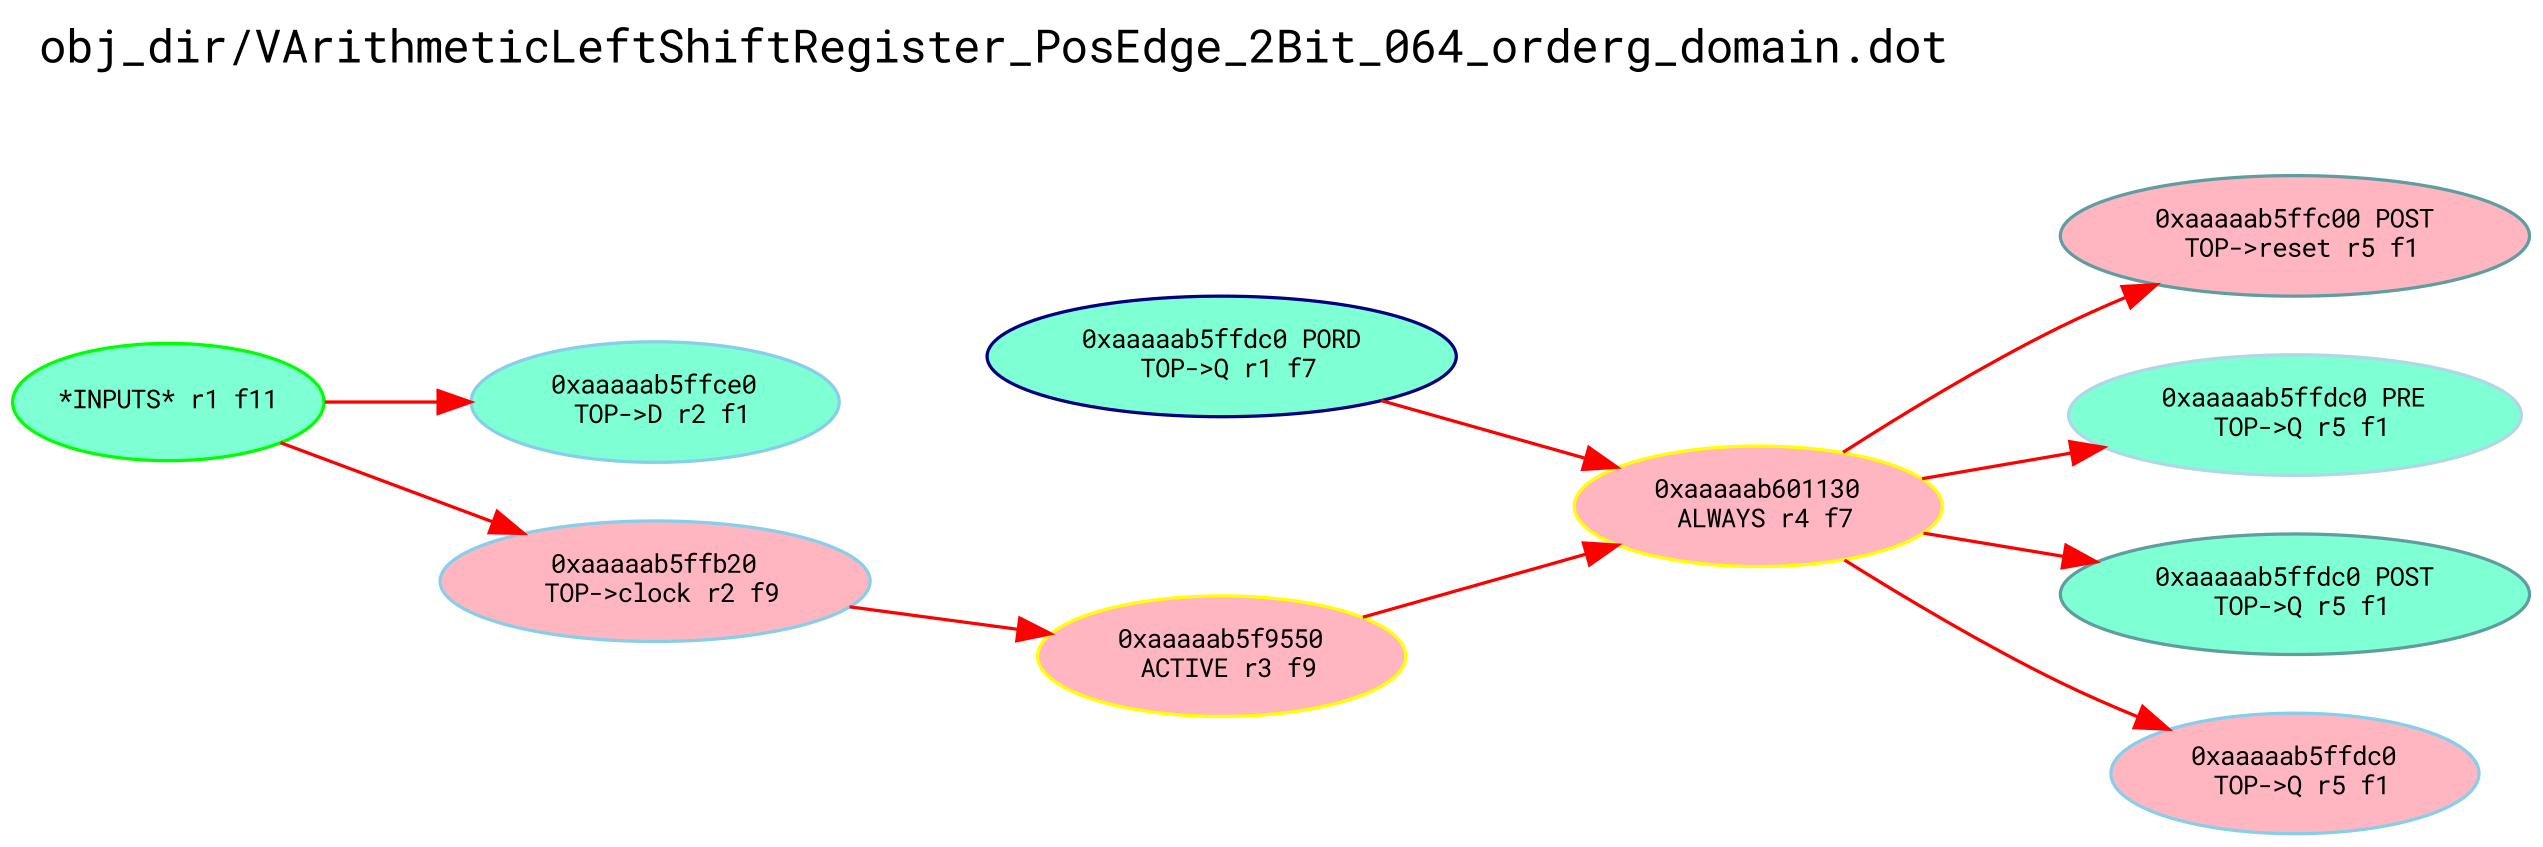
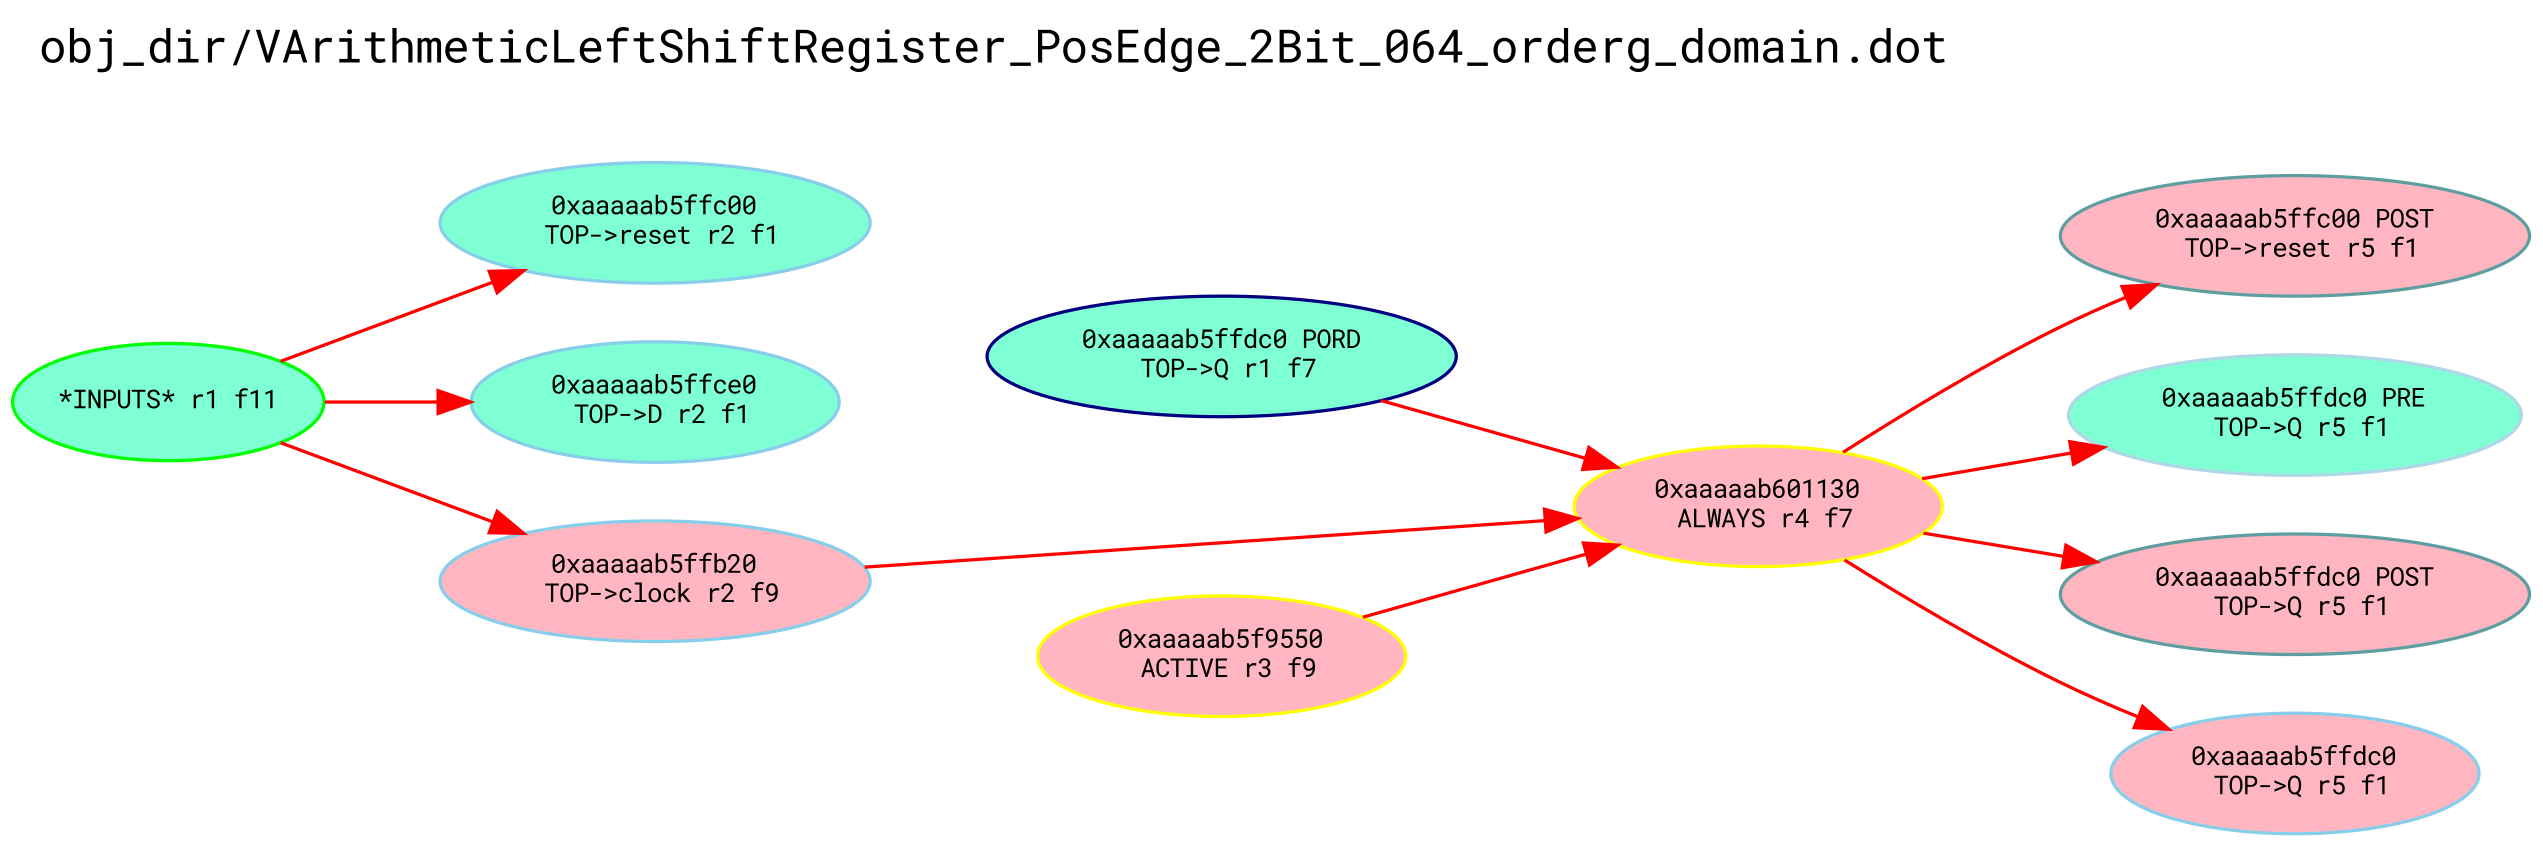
node "0xaaaaab5ffc00 TOP->reset r2 f1": added
node "0xaaaaab5ffdc0 POST TOP->Q r5 f1": fillcolor aquamarine -> lightpink
edge "0xaaaaab5ffb20 TOP->clock r2 f9" -> "0xaaaaab5f9550 ACTIVE r3 f9": now "0xaaaaab5ffb20 TOP->clock r2 f9" -> "0xaaaaab601130 ALWAYS r4 f7"
